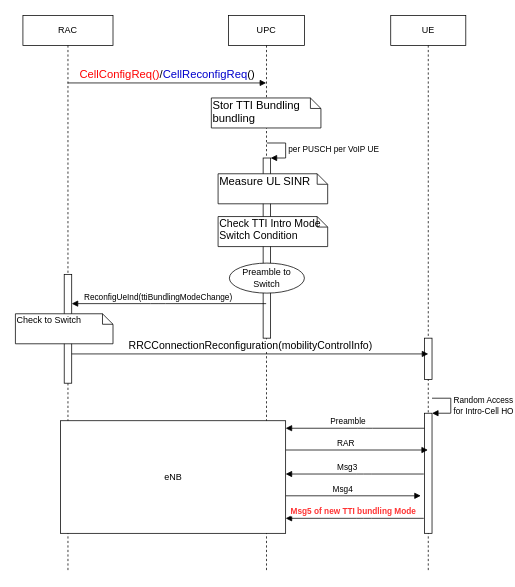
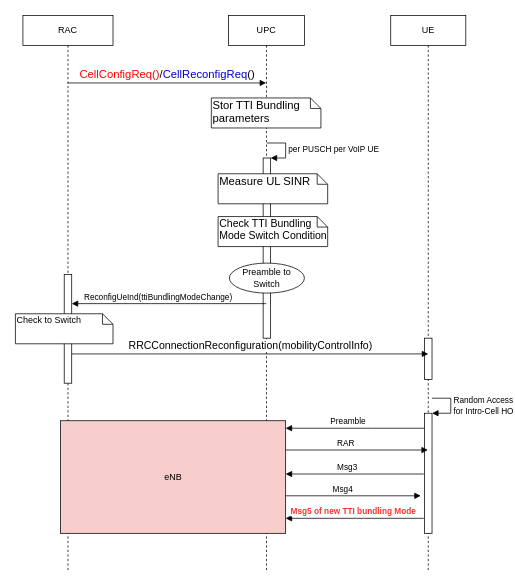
node "Stor TTI Bundling bundling": label "Stor TTI Bundling bundling" -> "Stor TTI Bundling parameters"
node "Check TTI Intro Mode Switch Condition": label "Check TTI Intro Mode Switch Condition" -> "Check TTI Bundling Mode Switch Condition"
node "eNB": fillcolor #ffffff -> #f8cecc
